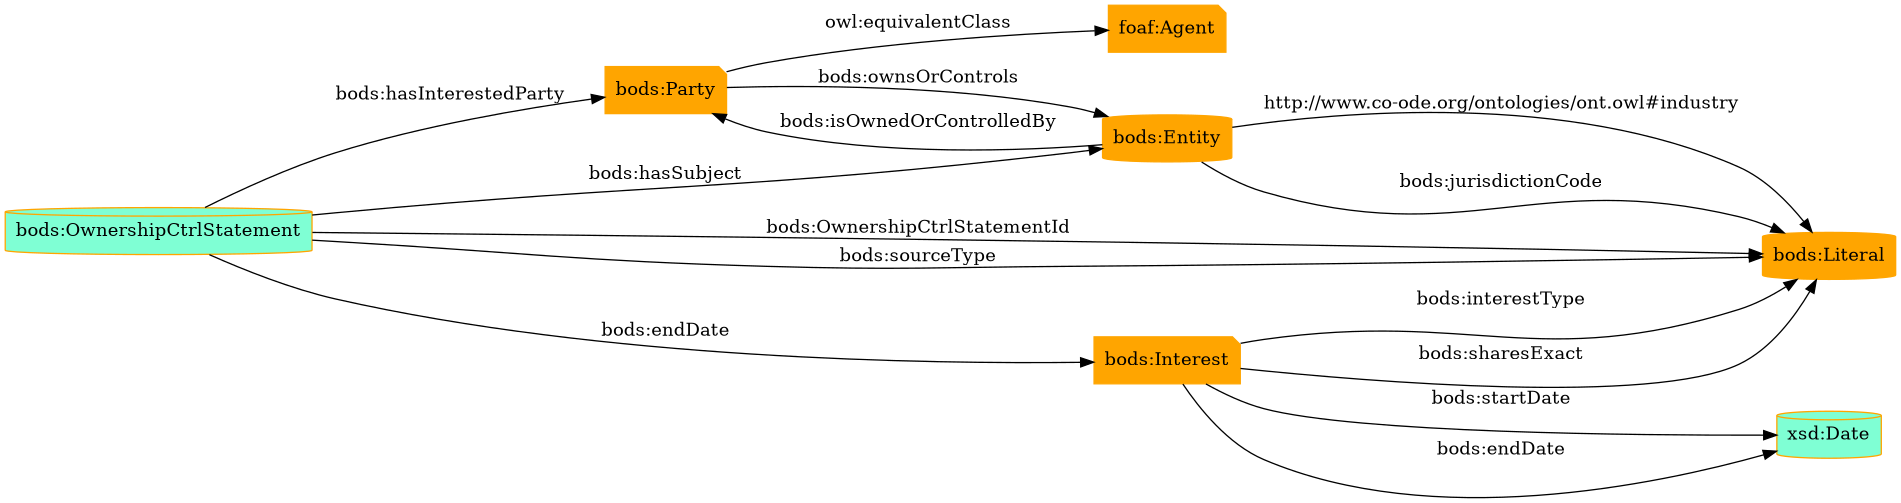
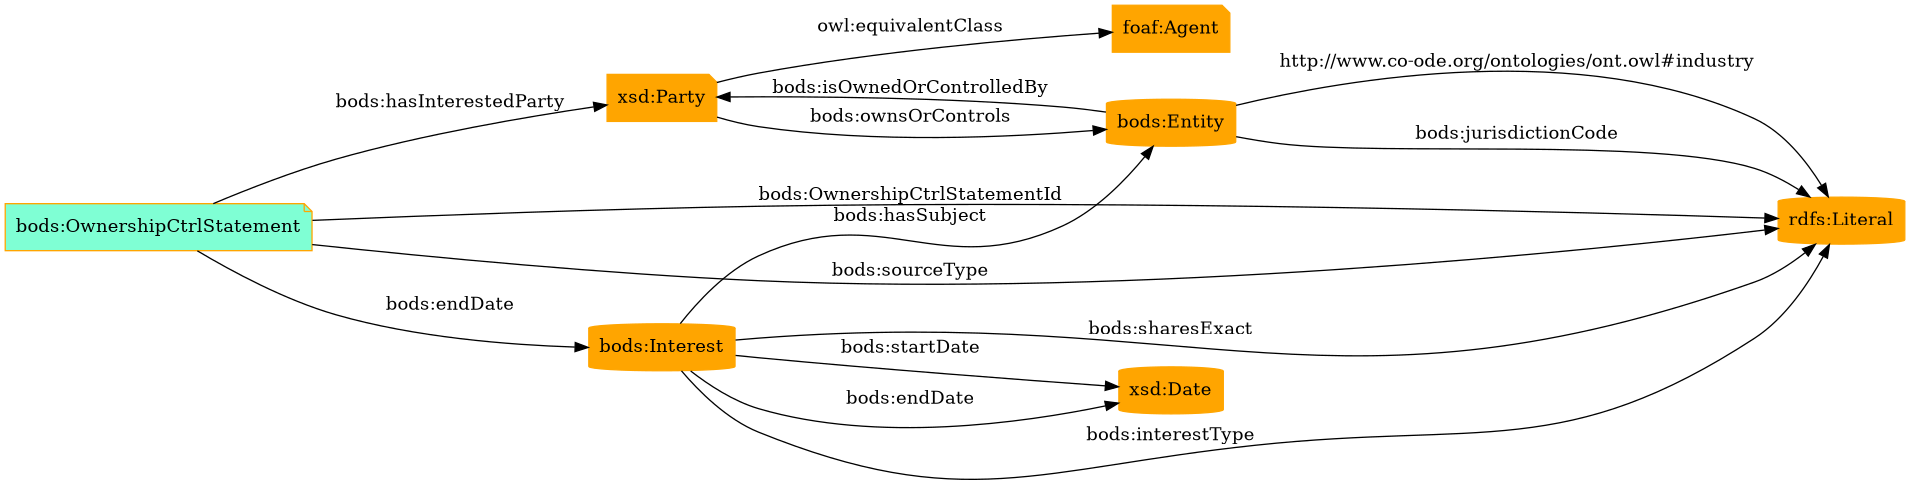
node "bods:Party": label "bods:Party" -> "xsd:Party"
edge "bods:OwnershipCtrlStatement" -> "bods:Entity": now "bods:Interest" -> "bods:Entity"
node "bods:OwnershipCtrlStatement": shape cylinder -> note
node "bods:Literal": label "bods:Literal" -> "rdfs:Literal"
node "bods:Interest": shape note -> cylinder
node "xsd:Date": fillcolor aquamarine -> orange
